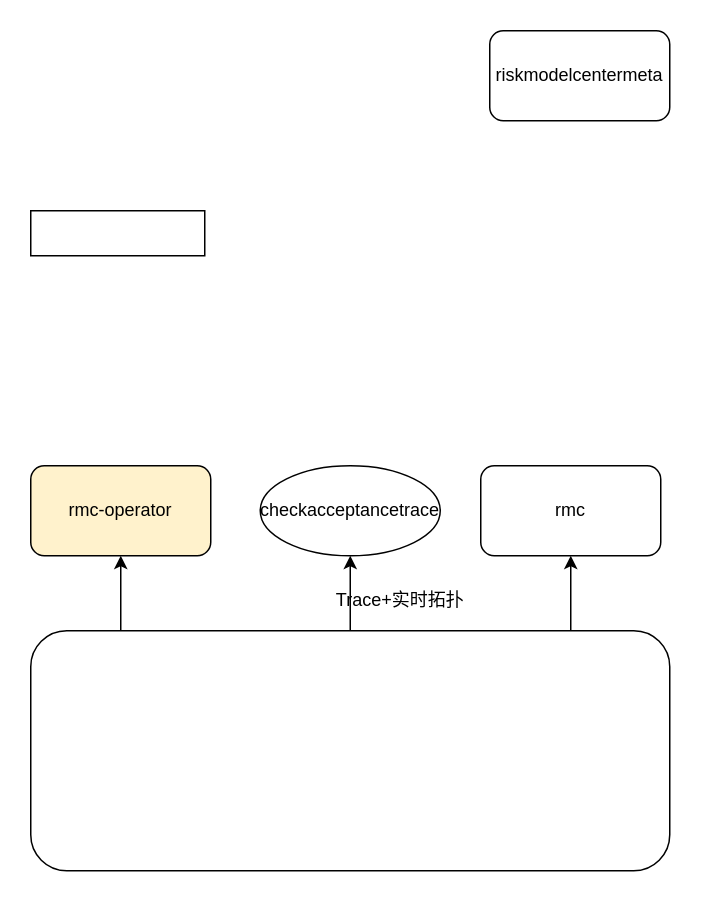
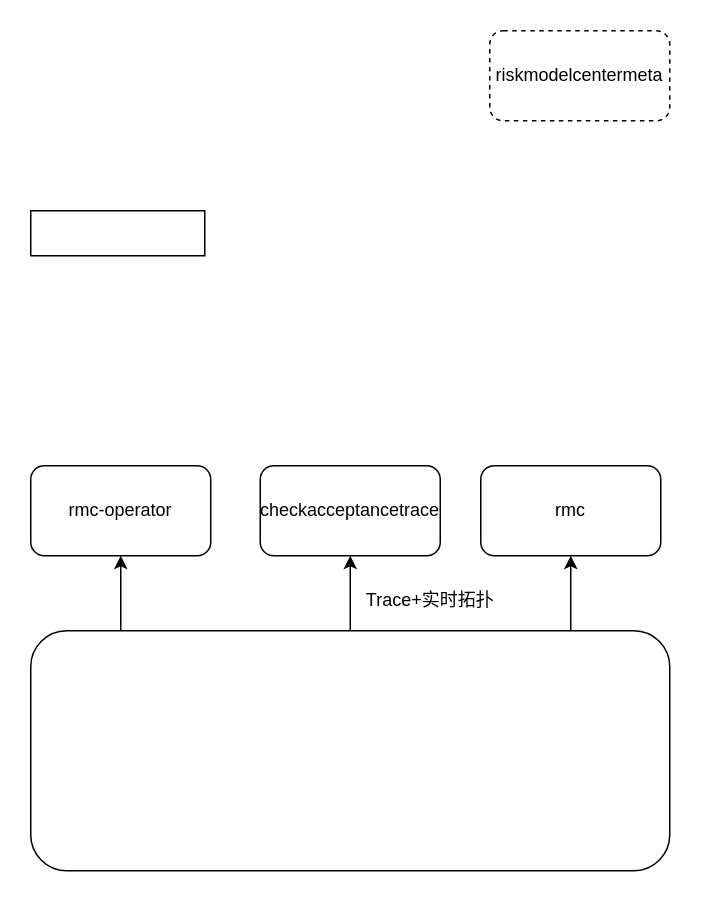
node "riskmodelcentermeta": style solid -> dashed
node "rmc-operator": fillcolor #fff2cc -> #ffffff
node "checkacceptancetrace": shape ellipse -> rounded rectangle
node "Trace+实时拓扑": moved (400, 601) -> (430, 601)
